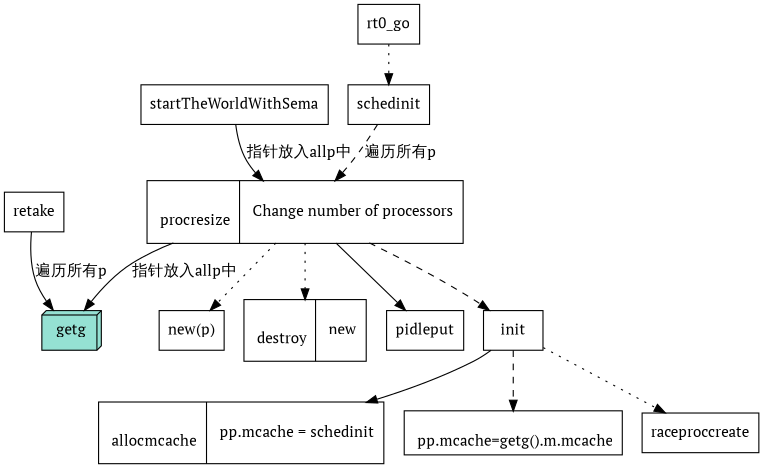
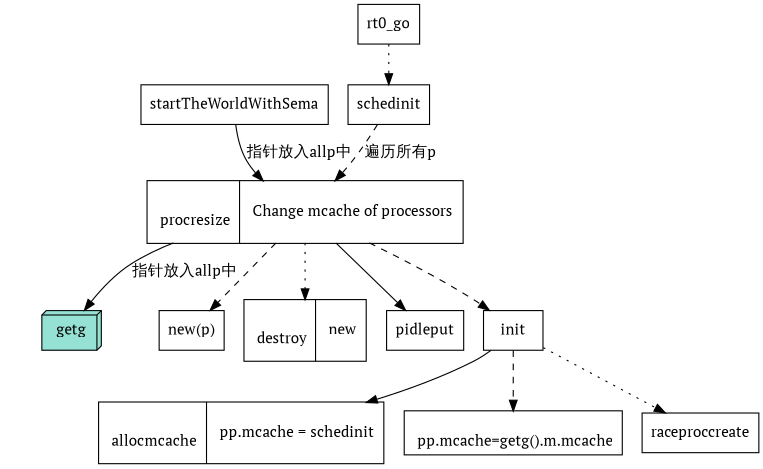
node "procresize": text "Change number of processors" -> "Change mcache of processors"
node "retake": removed
edge "procresize" -> "new(p)": style dotted -> dashed
